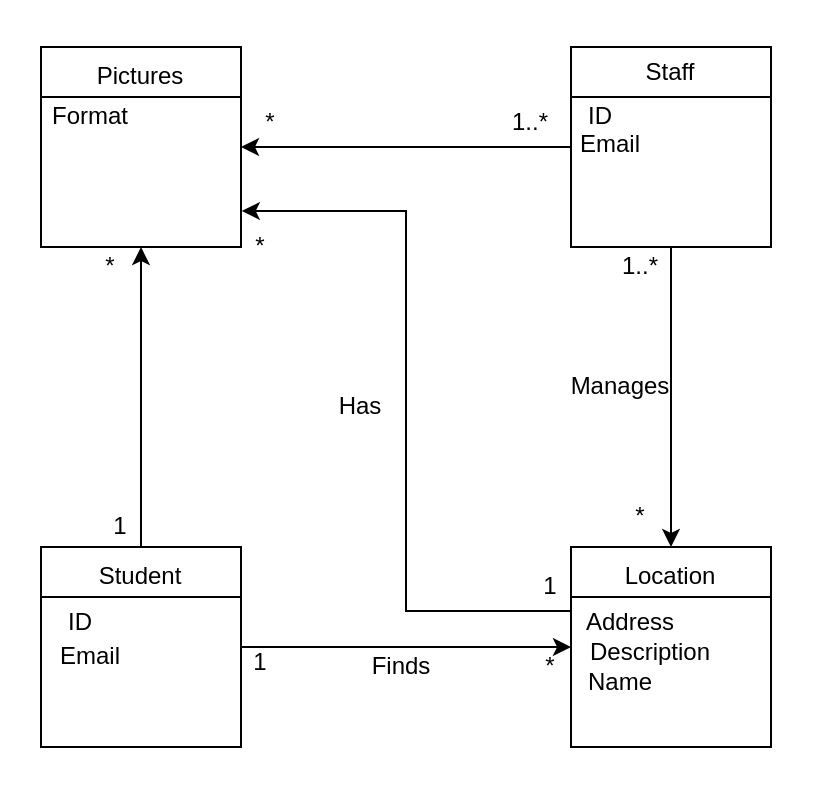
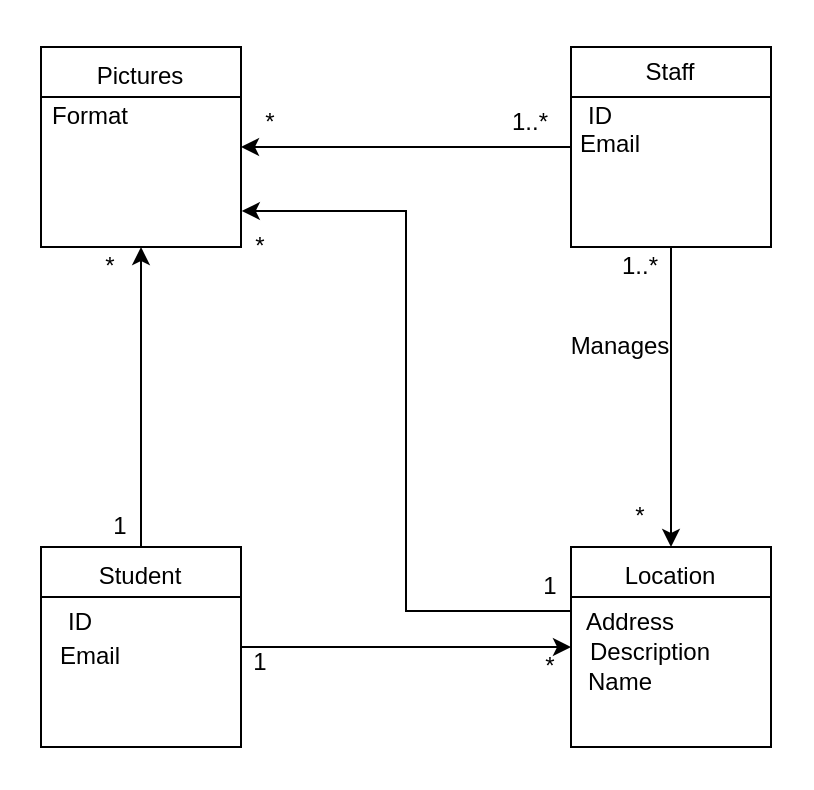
node "Manages": moved (621, 387) -> (621, 347)
node "Has": removed
node "Finds": removed
